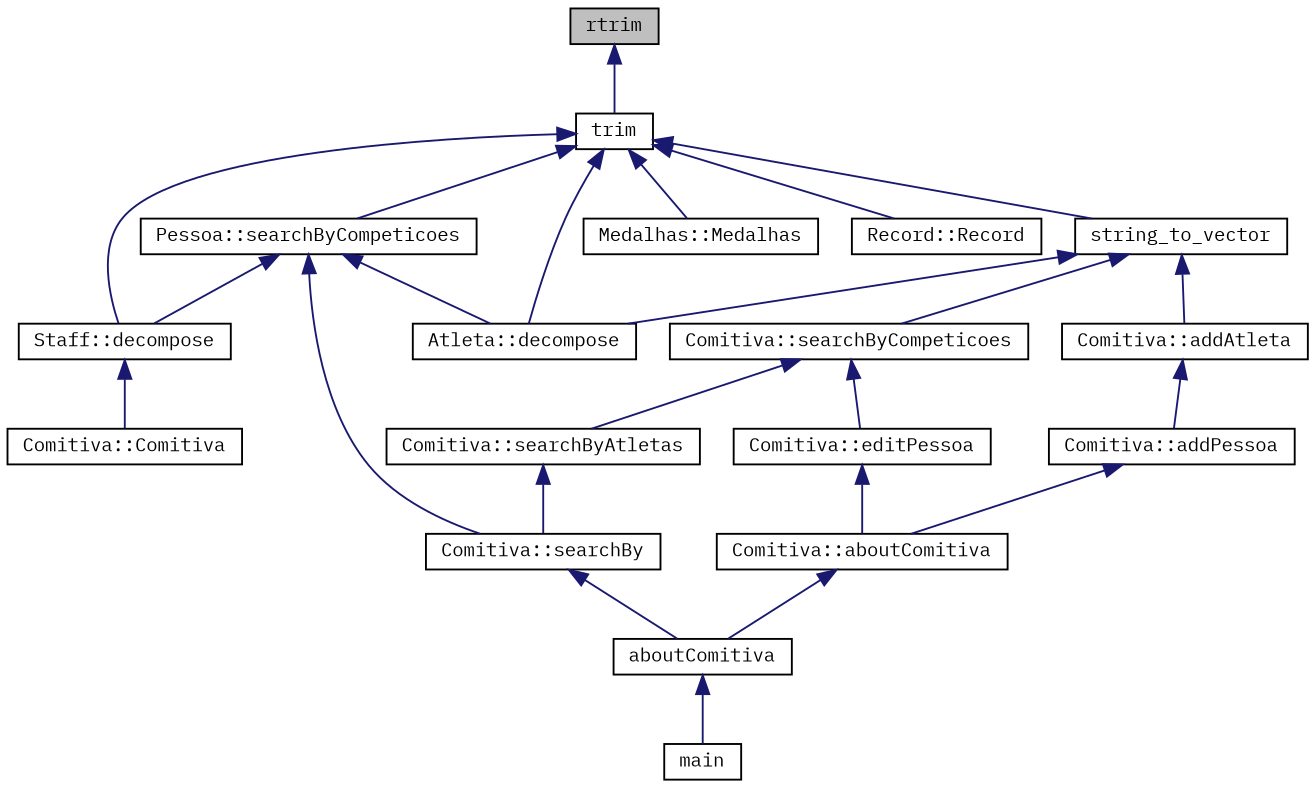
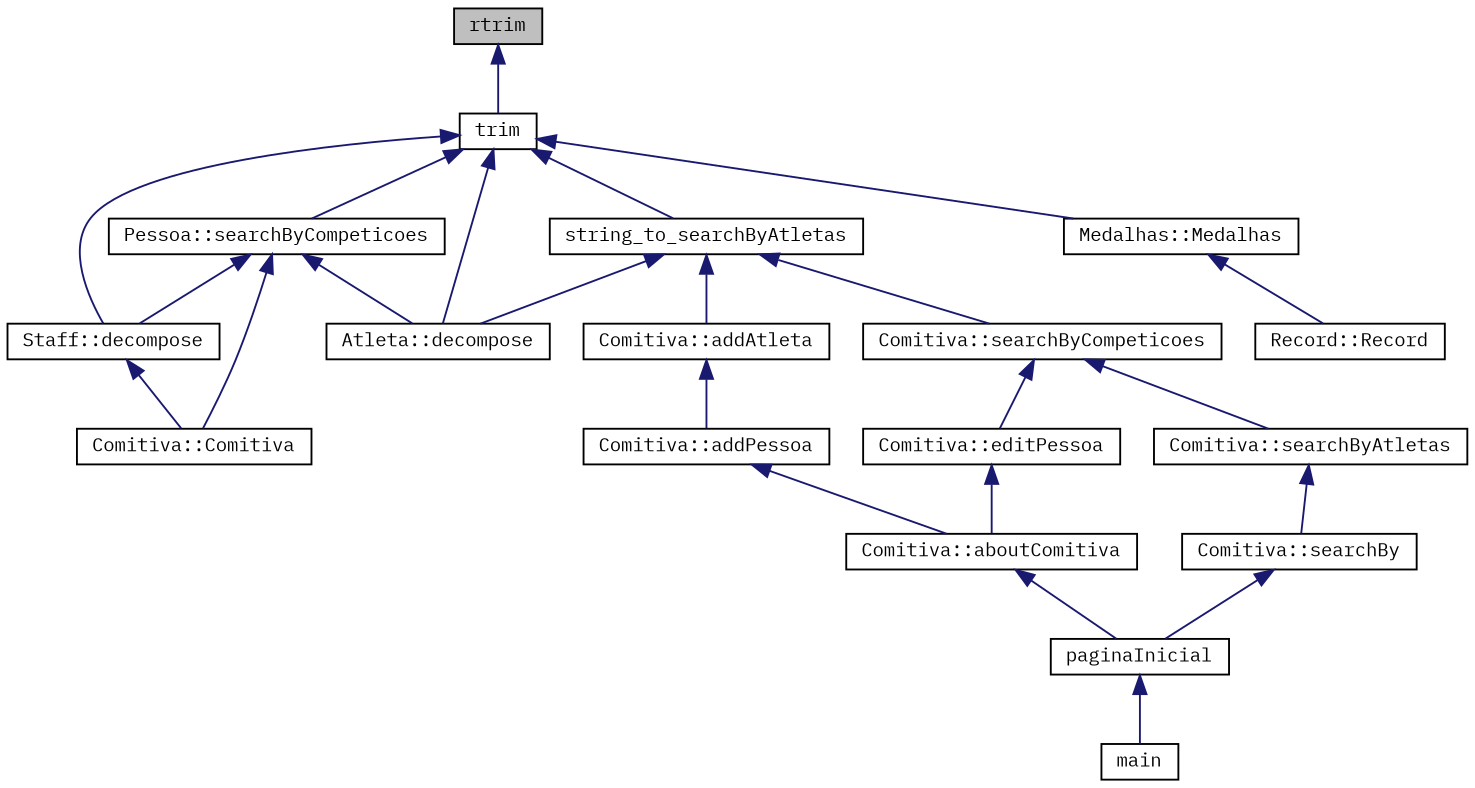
edge "Record::Record" -> "trim": now "Record::Record" -> "Medalhas::Medalhas"
node "string_to_vector": label "string_to_vector" -> "string_to_searchByAtletas"
edge "Comitiva::searchBy" -> "Pessoa::searchByCompeticoes": now "Comitiva::Comitiva" -> "Pessoa::searchByCompeticoes"
node "aboutComitiva": label "aboutComitiva" -> "paginaInicial"
